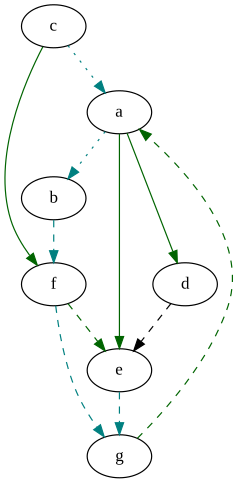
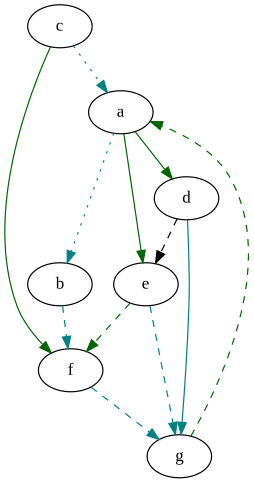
edge "d" -> "g": added
edge "f" -> "e": reversed
